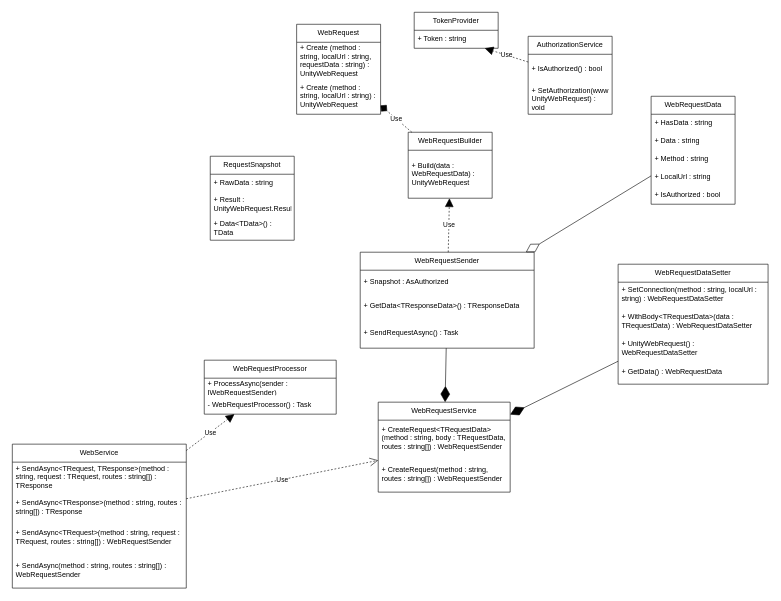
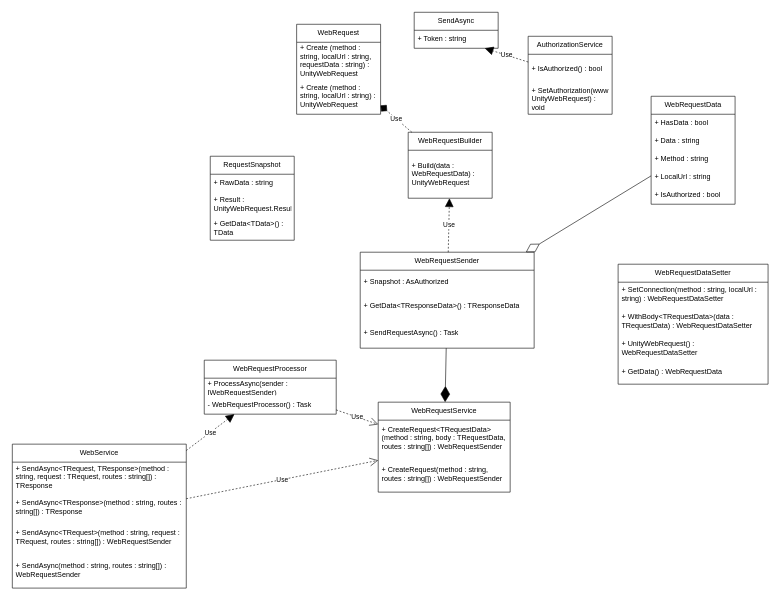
node "TokenProvider": label "TokenProvider" -> "SendAsync"
node "+ HasData : string": label "+ HasData : string" -> "+ HasData : bool"
node "+ Data<TData>() : TData": label "+ Data<TData>() : TData" -> "+ GetData<TData>() : TData"
edge "WebRequestDataSetter" -> "WebRequestService": removed
edge "WebRequestProcessor" -> "WebRequestService": added, label "Use"
